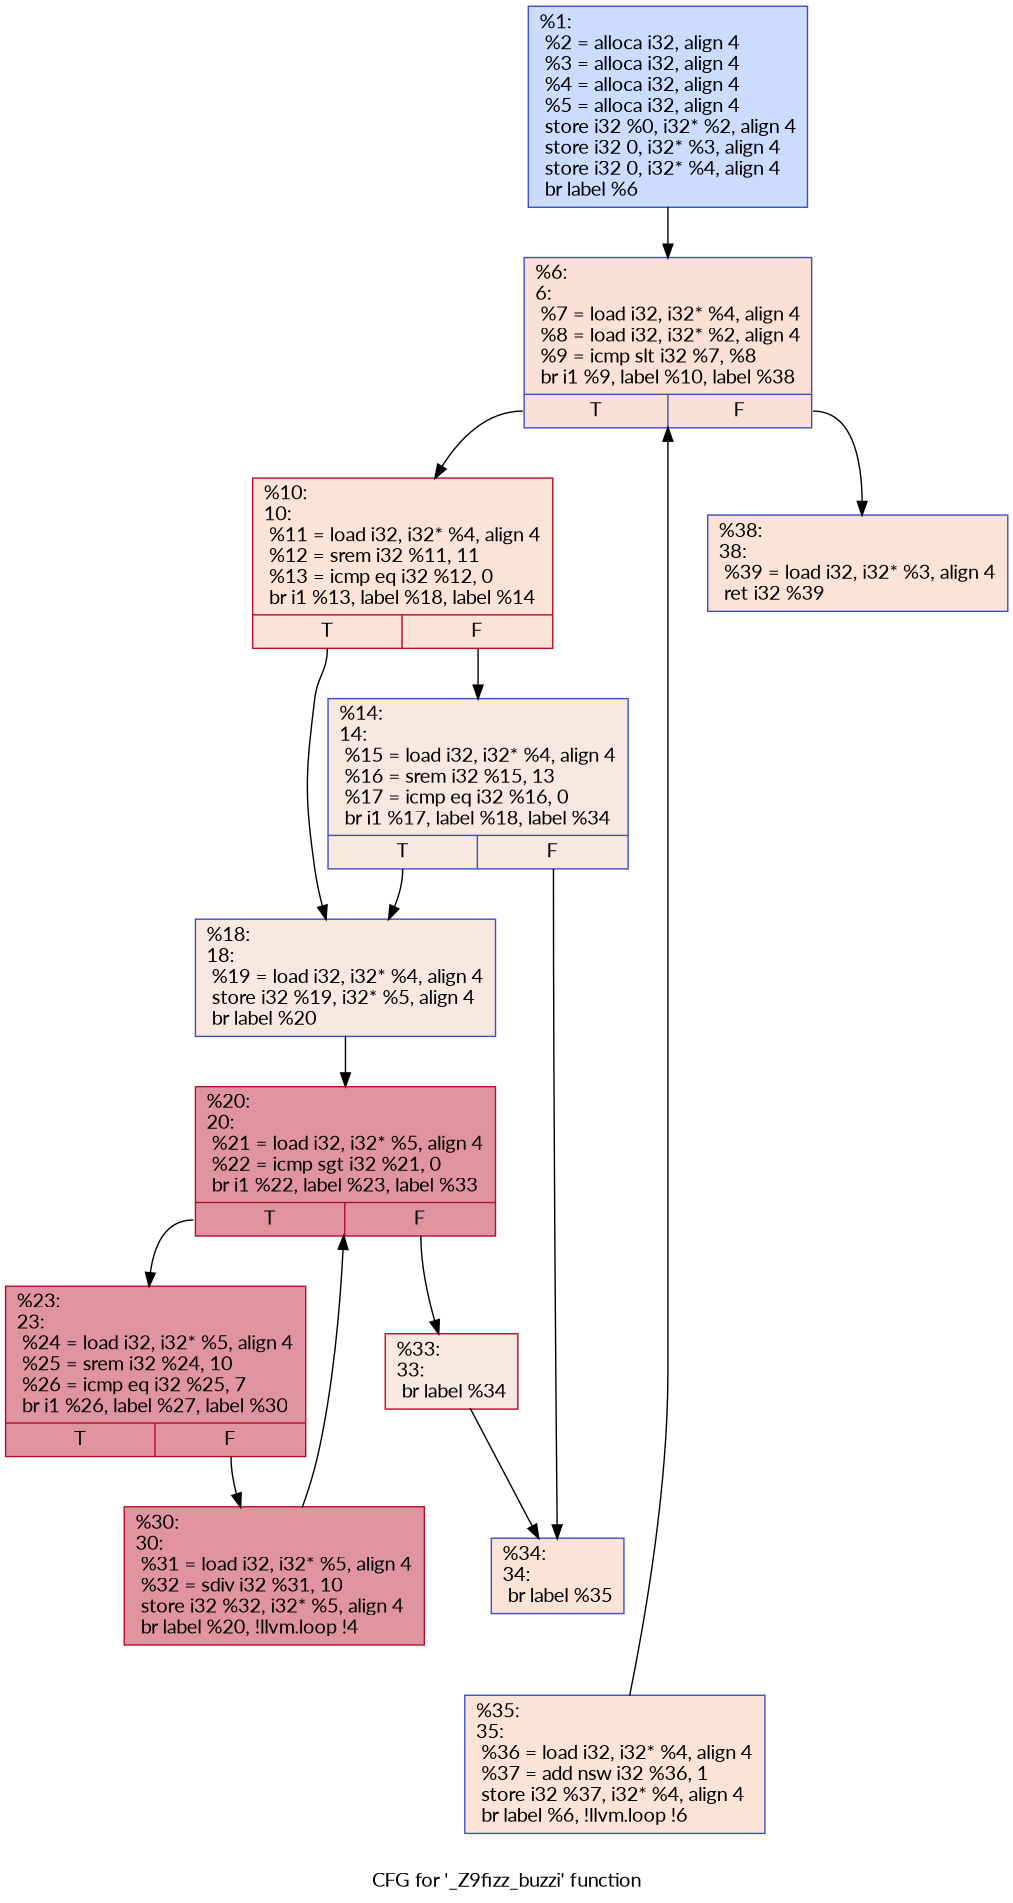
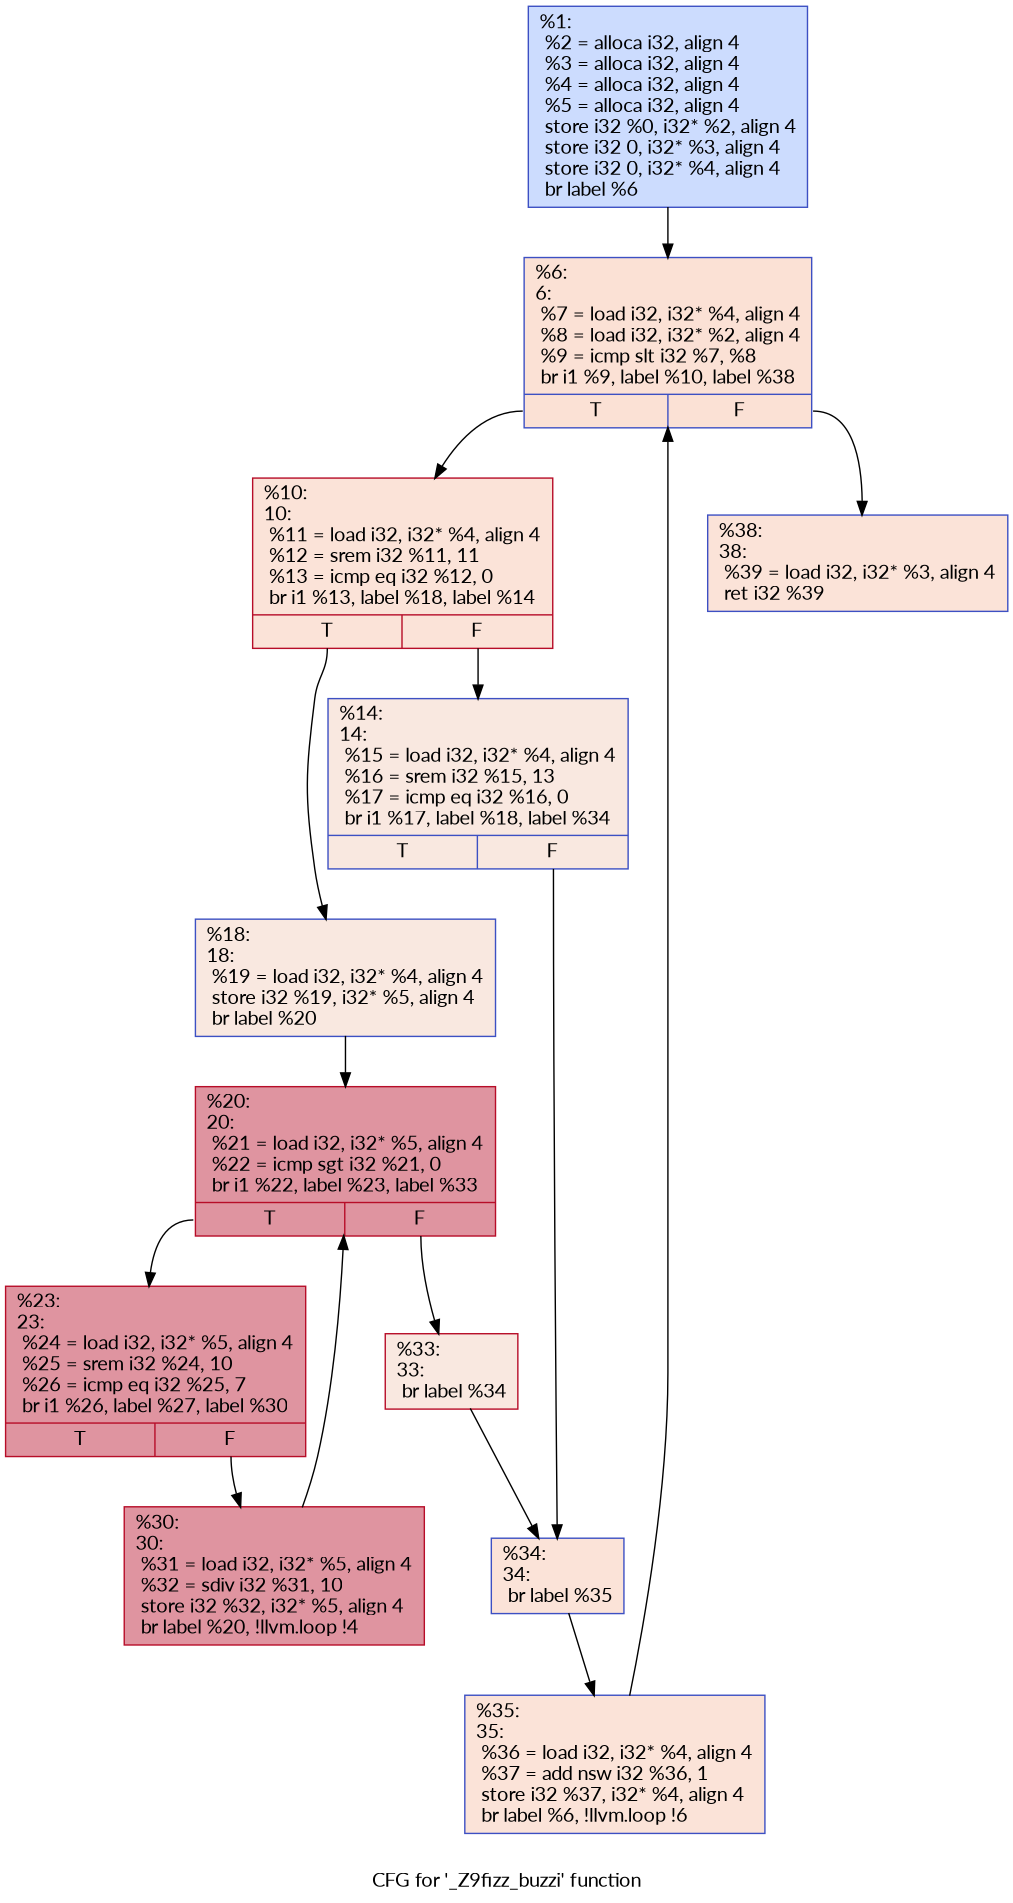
edge "%14:" -> "%18:": removed
edge "%34:" -> "%35:": added
